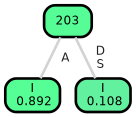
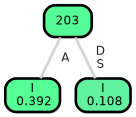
node "I 0.892": label "I 0.892" -> "I 0.392"
